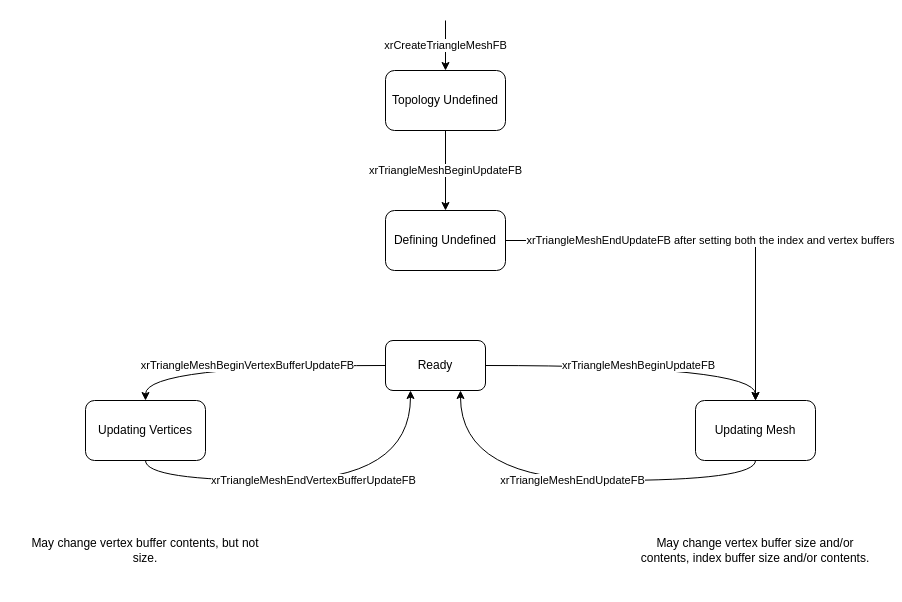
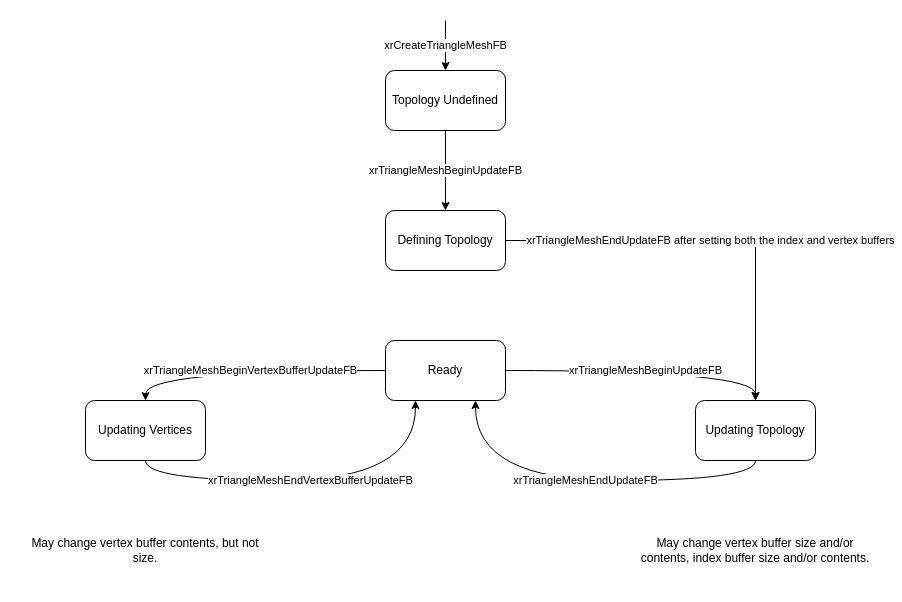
node "Defining Undefined": label "Defining Undefined" -> "Defining Topology"
node "Ready": size 100x50 -> 120x60
node "Updating Mesh": label "Updating Mesh" -> "Updating Topology"
